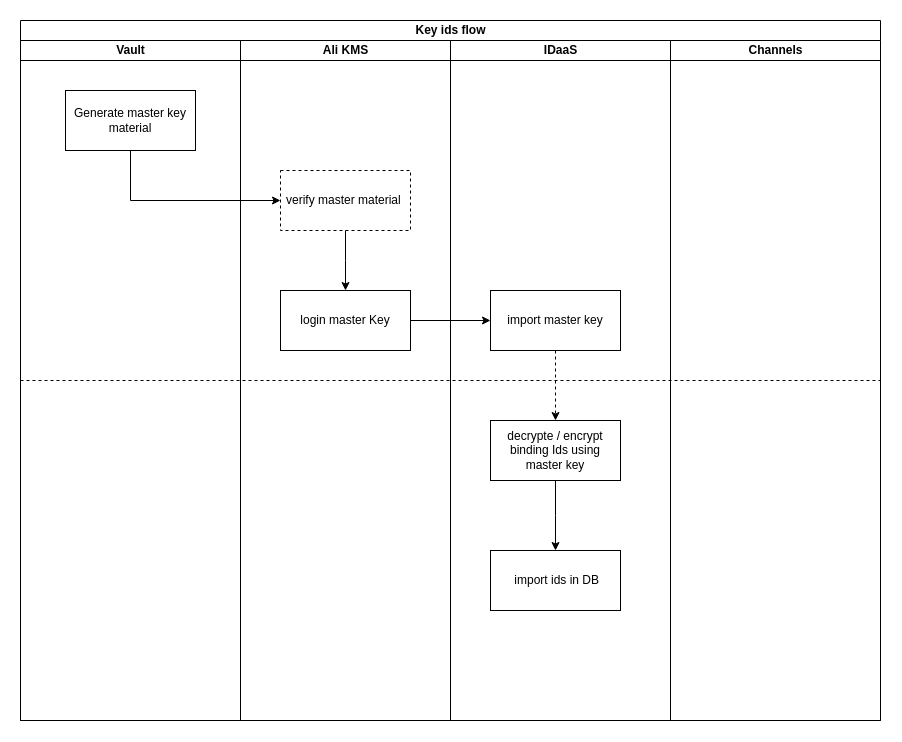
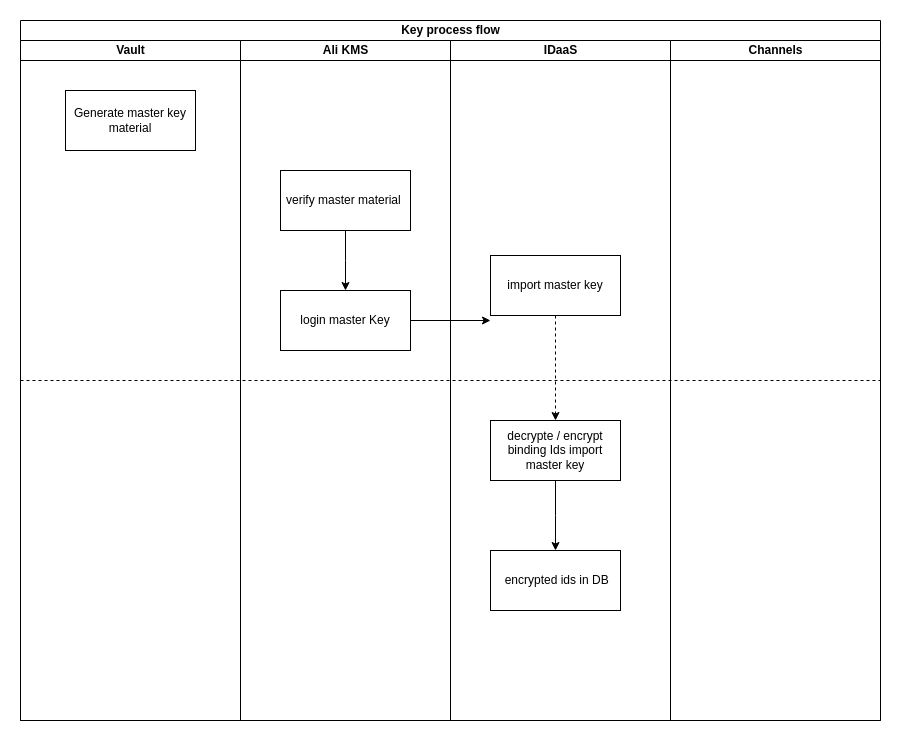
node "Key ids flow": label "Key ids flow" -> "Key process flow"
edge "Generate master key material" -> "verify master material": removed
node "verify master material": style dashed -> solid
node "import master key": moved (556, 321) -> (556, 286)
node "decrypte / encrypt binding Ids using master key": label "decrypte / encrypt binding Ids using master key" -> "decrypte / encrypt binding Ids import master key"
node "import ids in DB": label "import ids in DB" -> "encrypted ids in DB"
